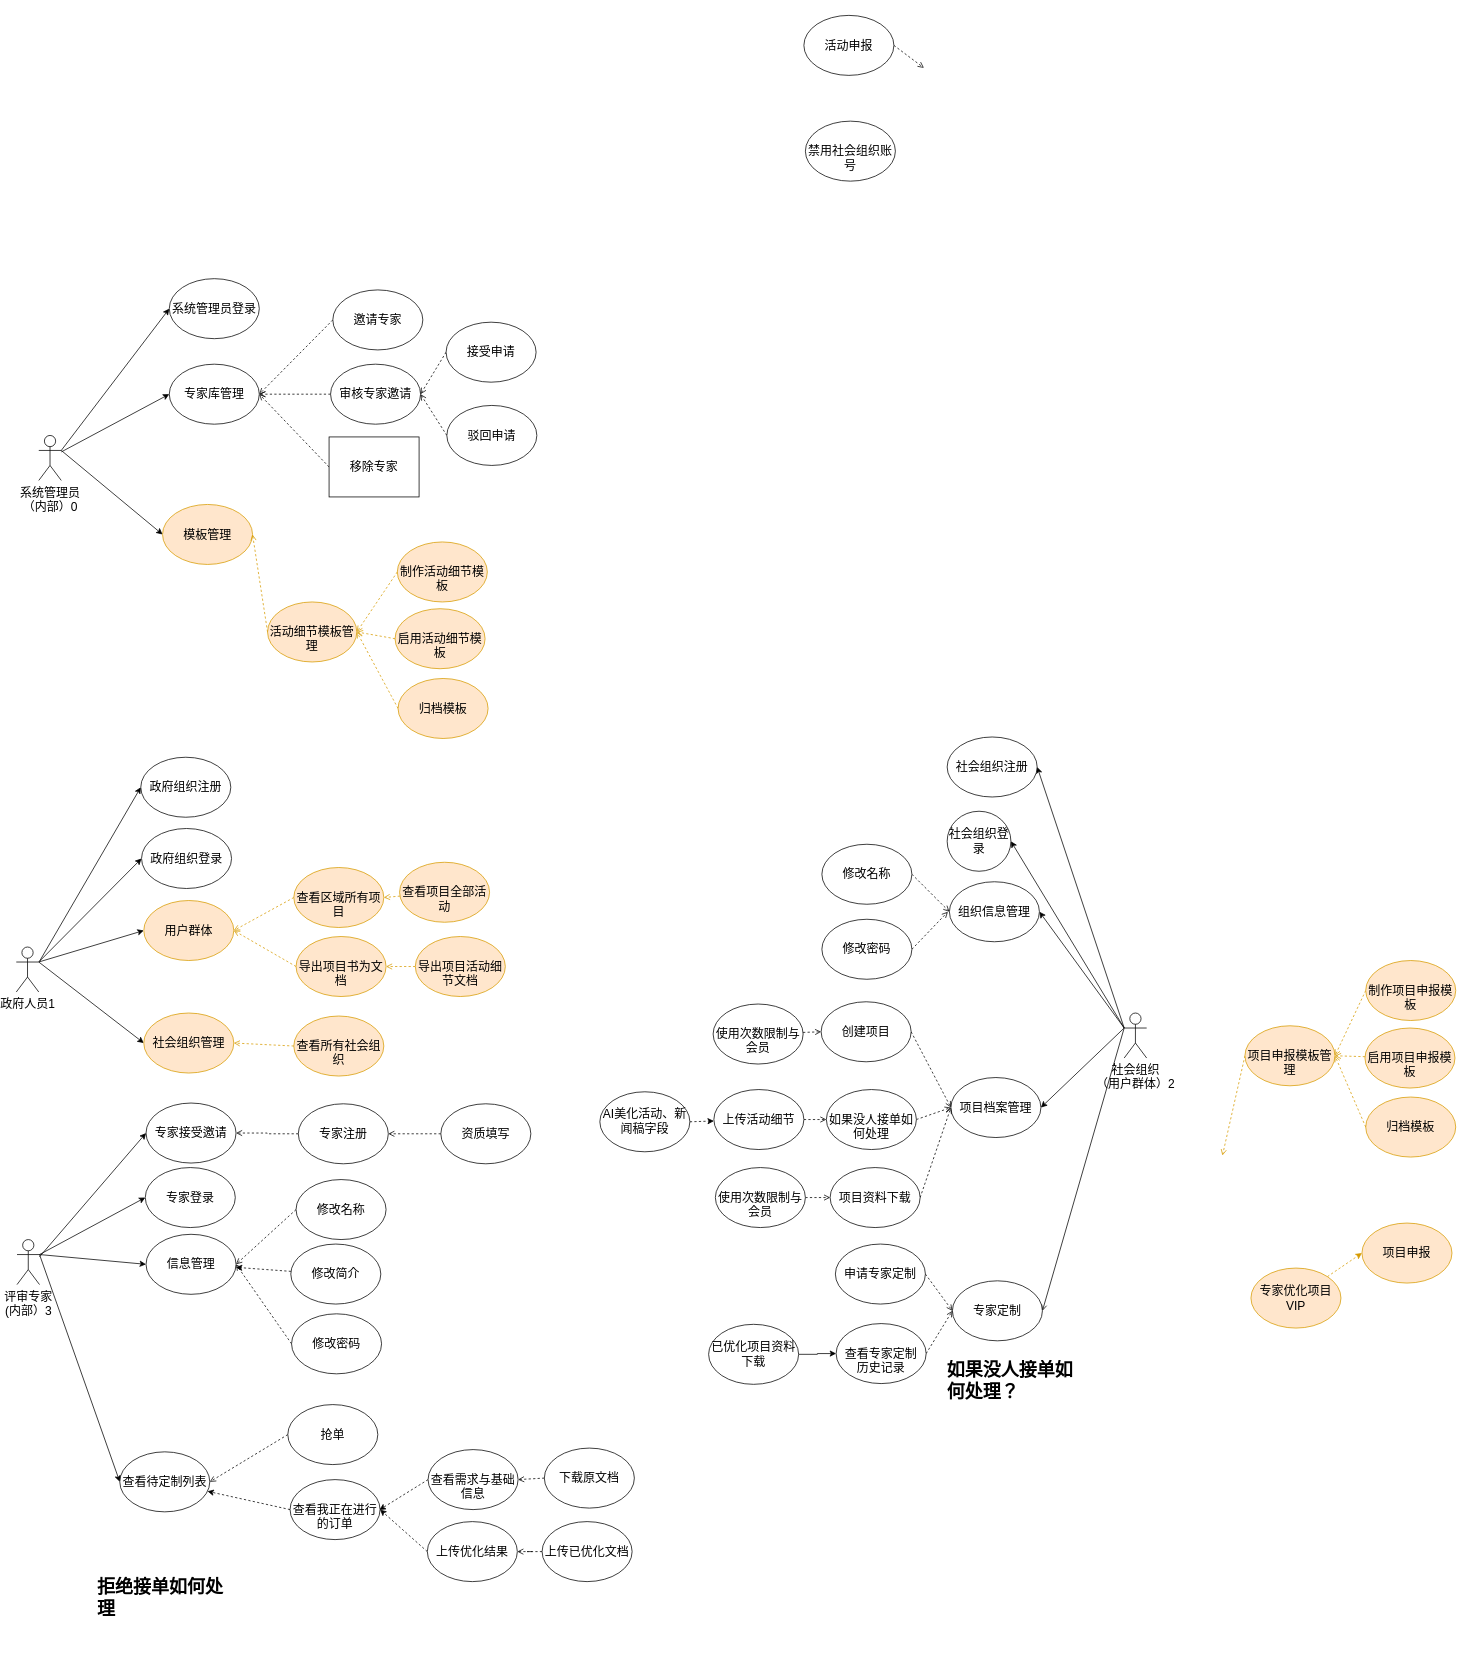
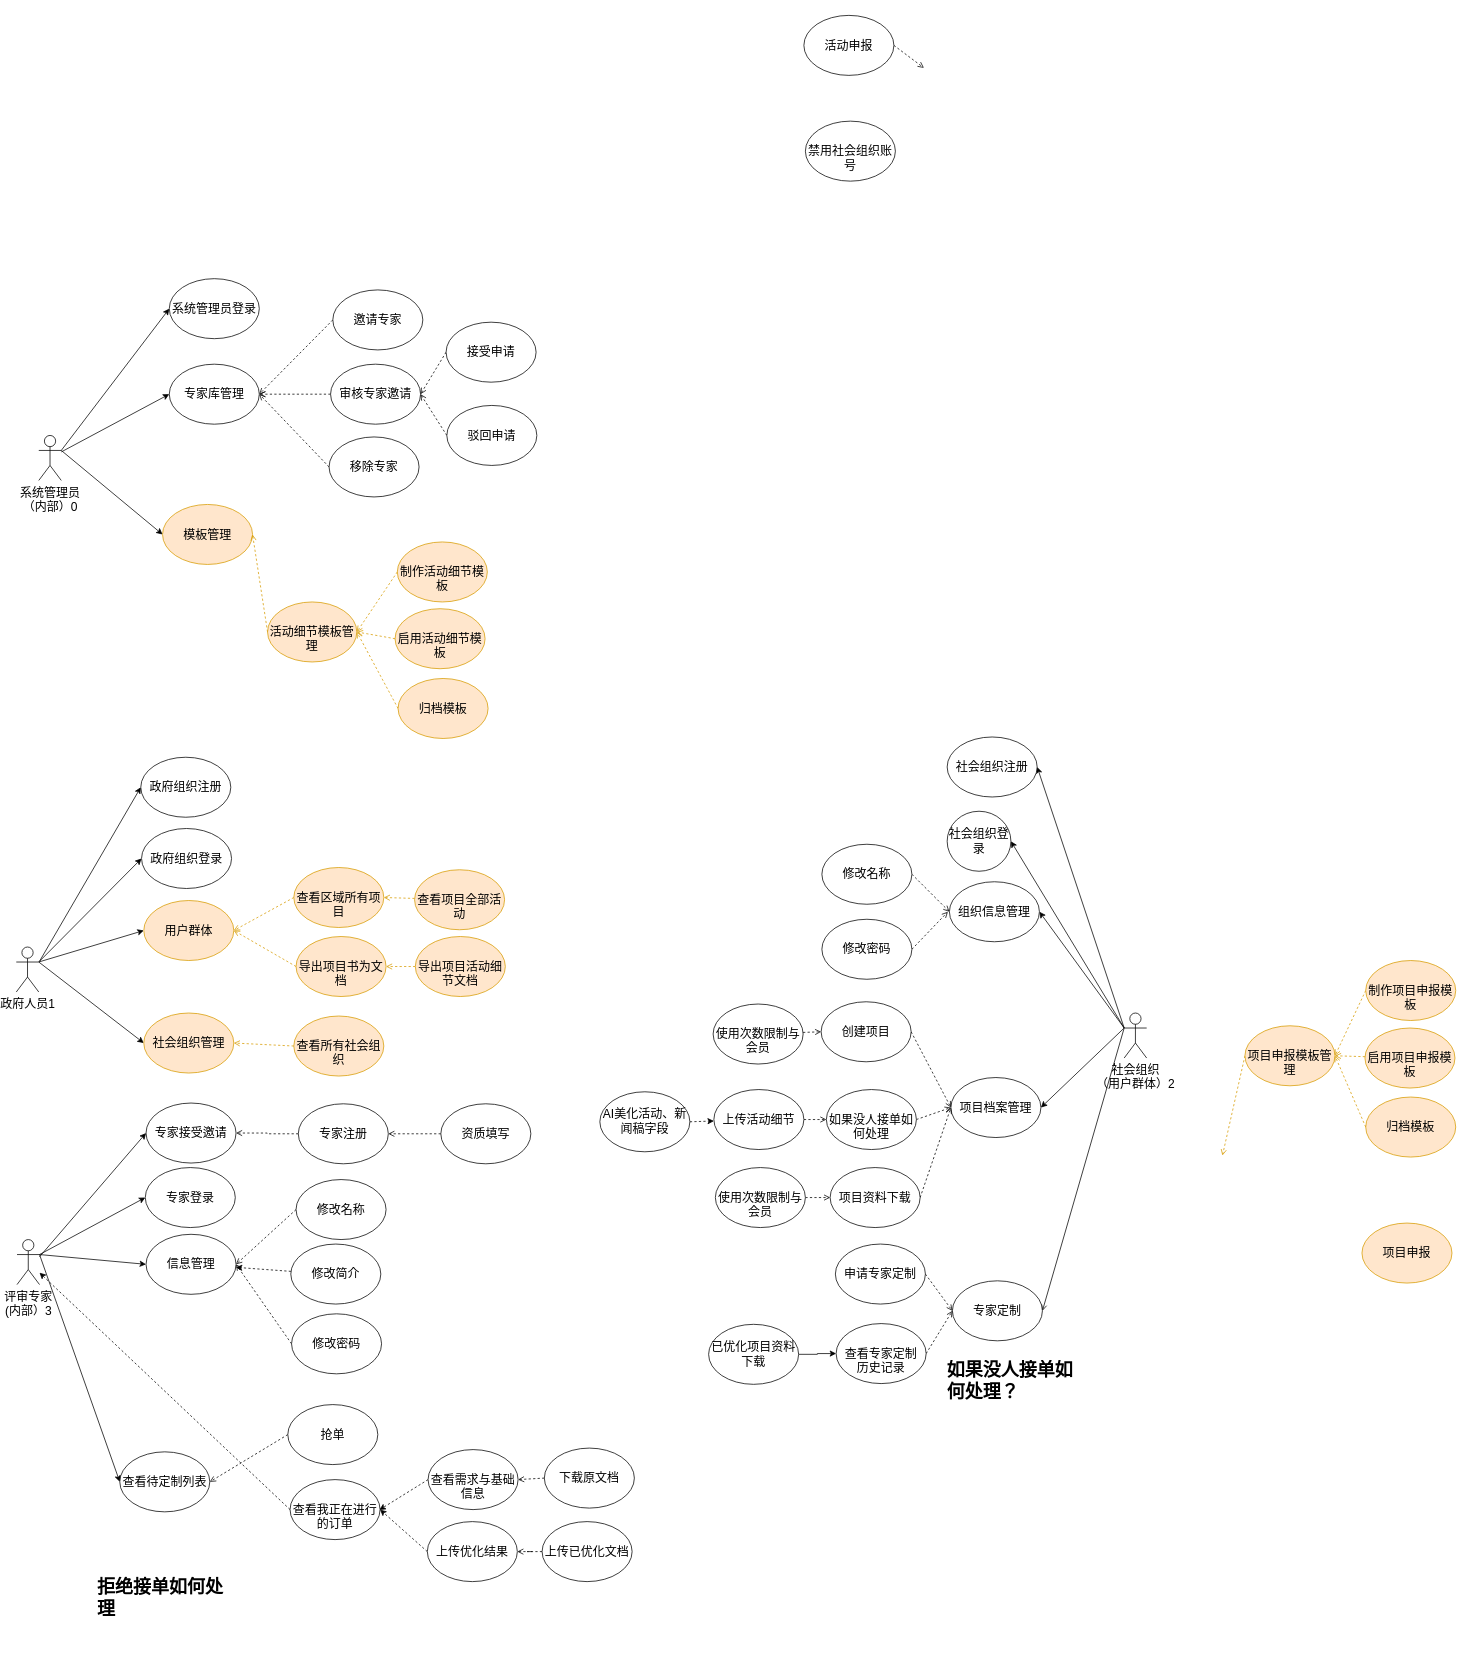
node "移除专家": shape rectangle -> ellipse
node "查看项目全部活动": moved (444, 892) -> (459, 900)
edge "专家优化项目 VIP" -> "项目申报": removed
node "专家优化项目 VIP": removed
edge "查看我正在进行的订单" -> "查看待定制列表": now "查看我正在进行的订单" -> "评审专家 (内部）3"
